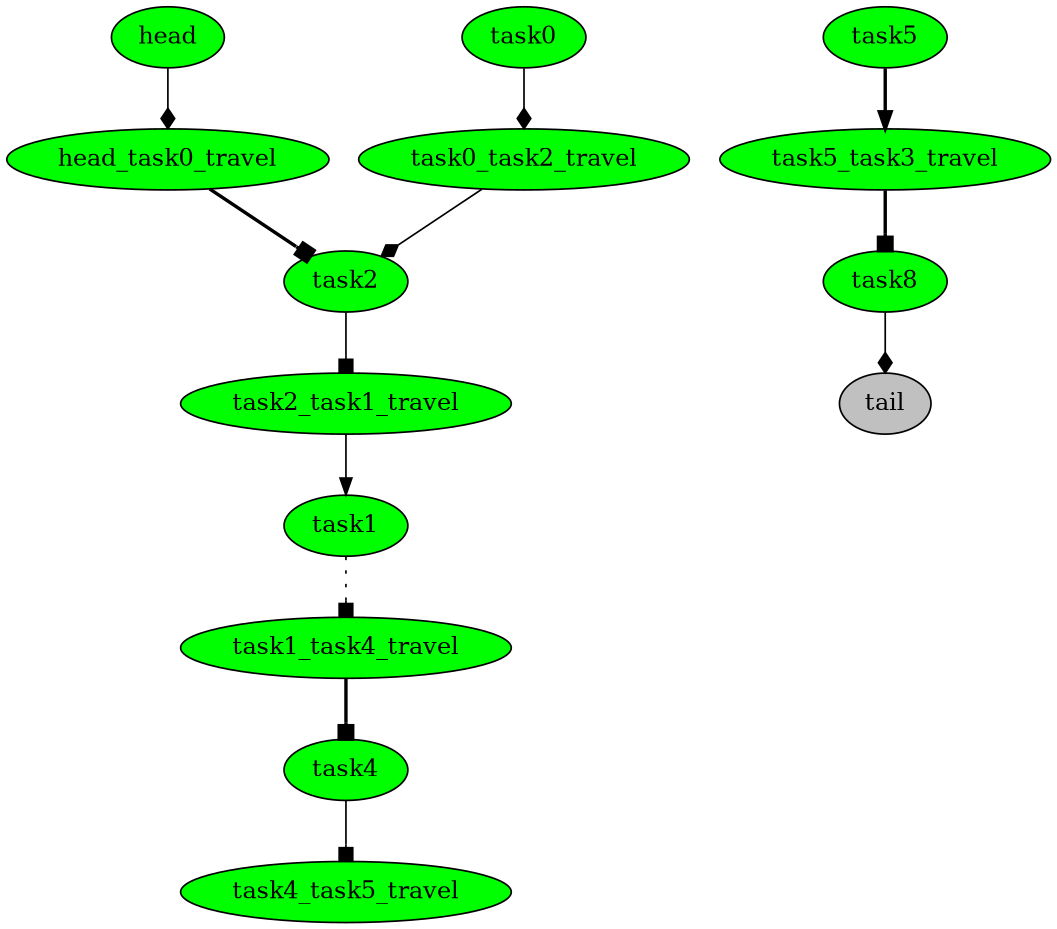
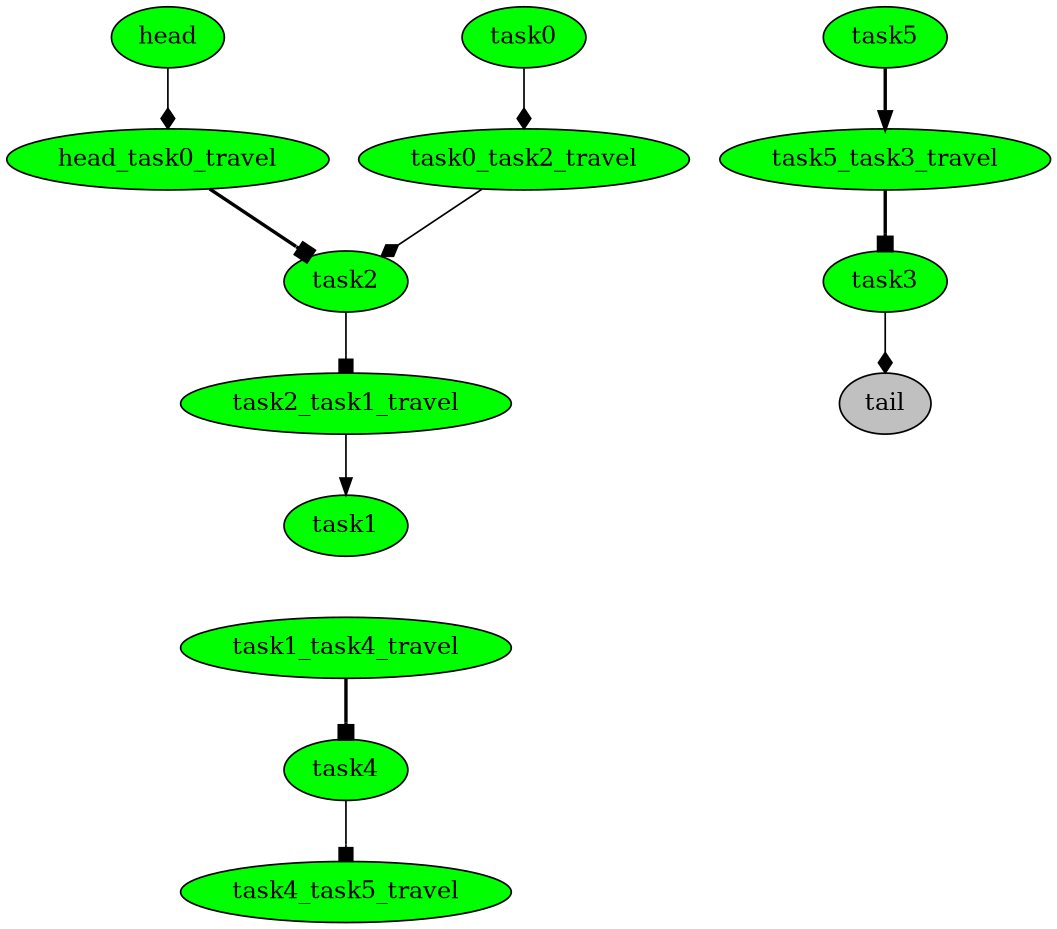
node "task8": label "task8" -> "task3"
edge "task1" -> "task1_task4_travel": removed
